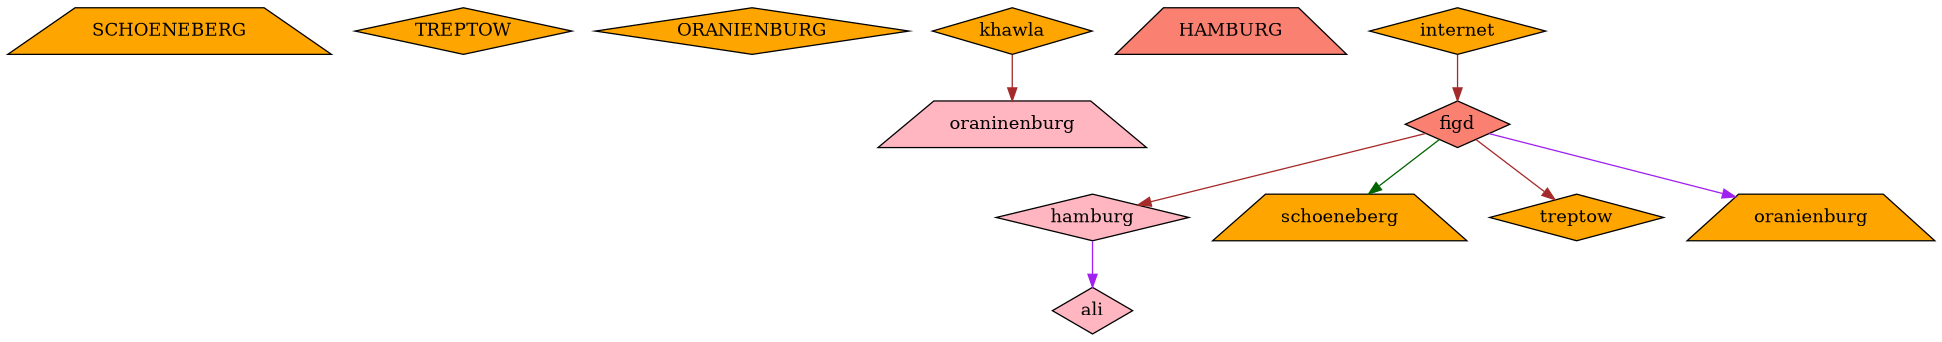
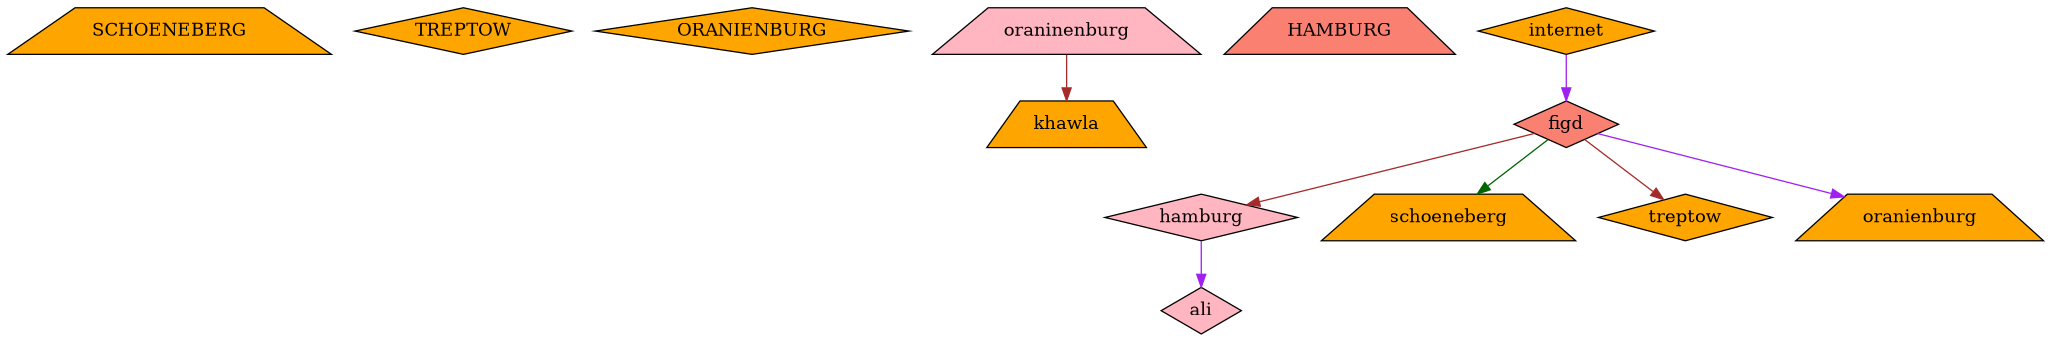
node "khawla": shape diamond -> trapezium
edge "khawla" -> "oraninenburg": reversed
edge "internet" -> "figd": color brown -> purple
